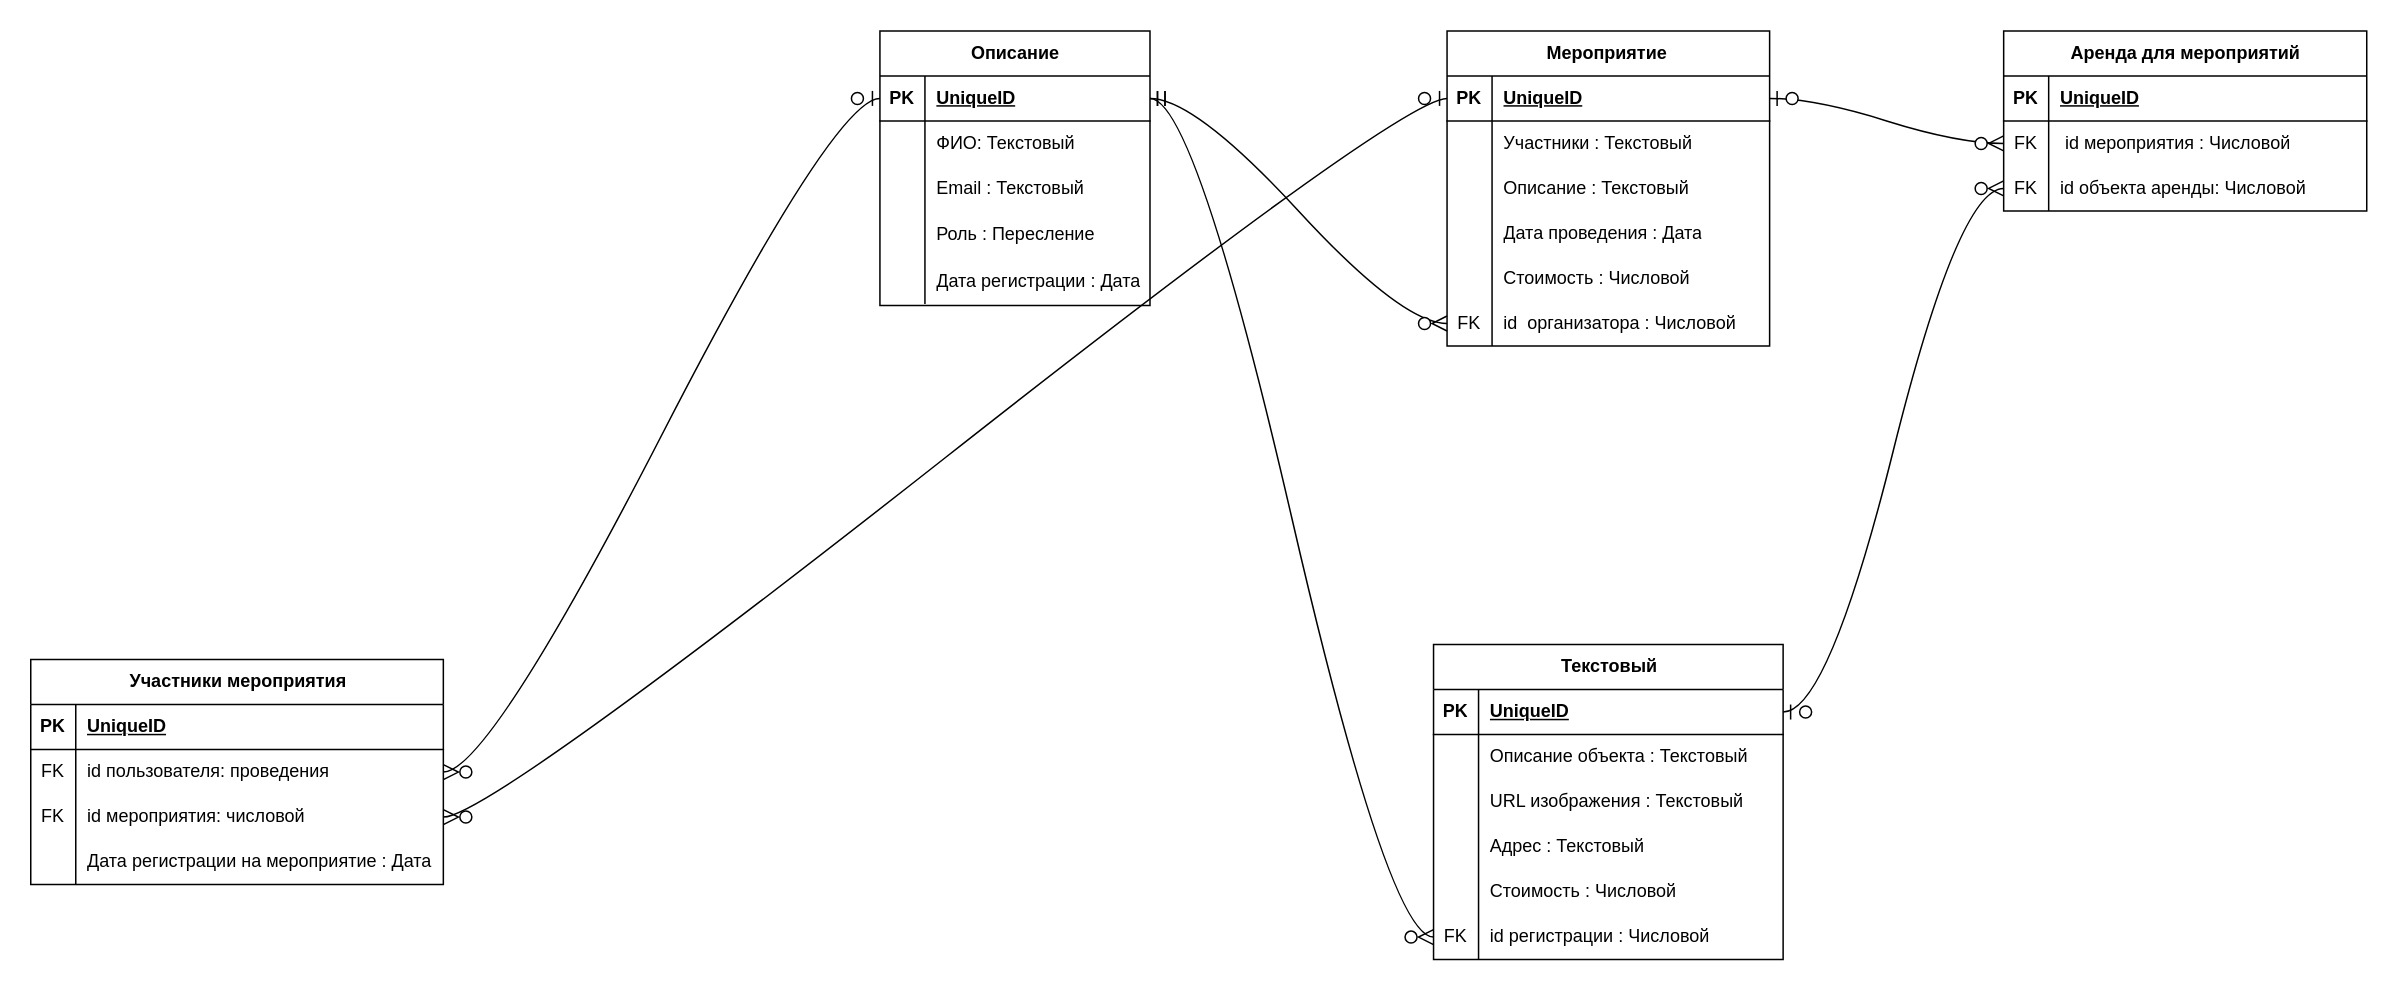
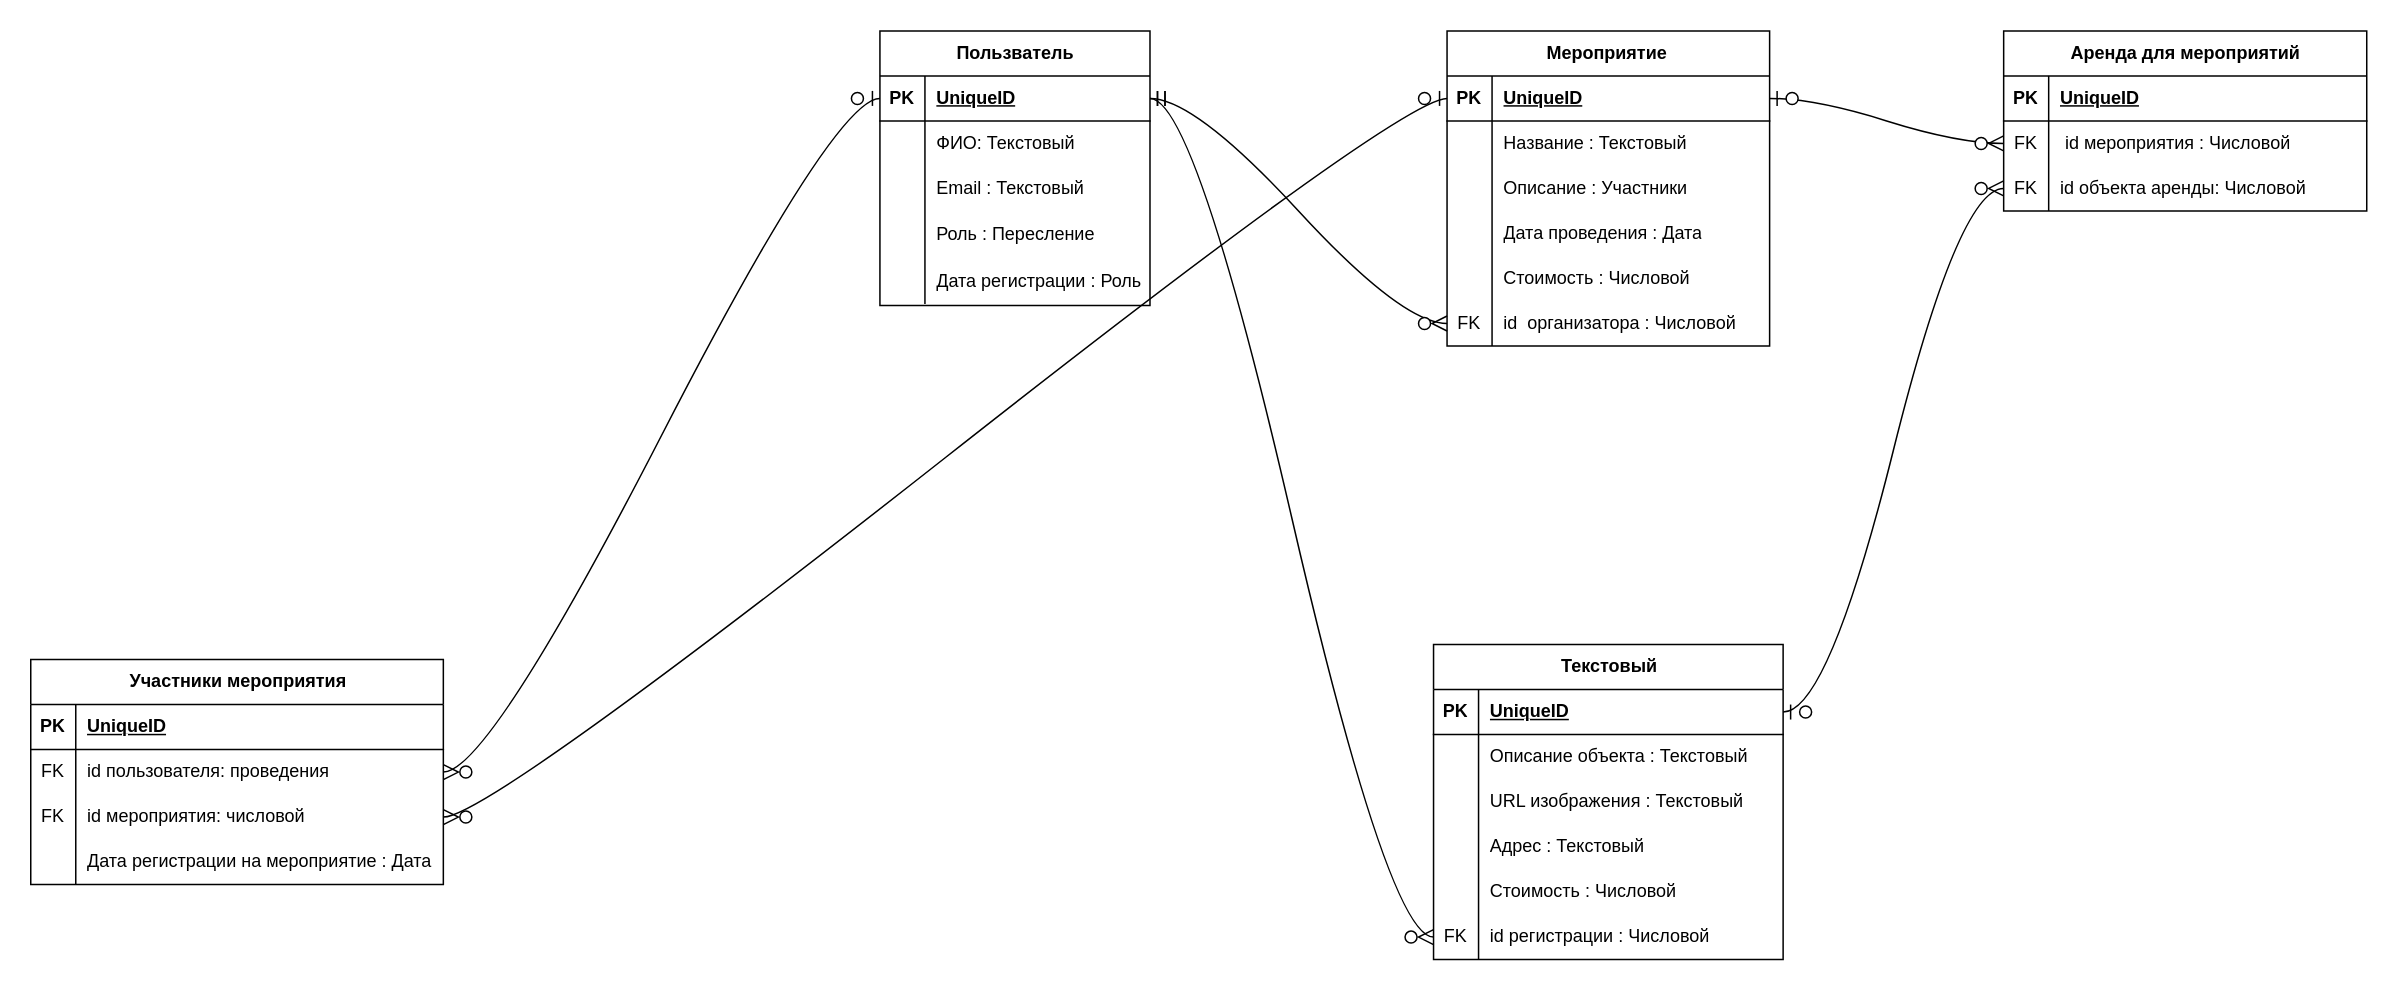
node "Описание": label "Описание" -> "Пользватель"
node "Участники : Текстовый": label "Участники : Текстовый" -> "Название : Текстовый"
node "Описание : Текстовый": label "Описание : Текстовый" -> "Описание : Участники"
node "Дата регистрации : Дата": label "Дата регистрации : Дата" -> "Дата регистрации : Роль"
